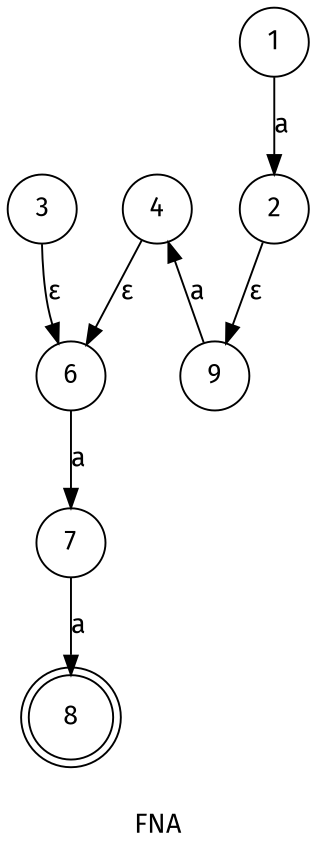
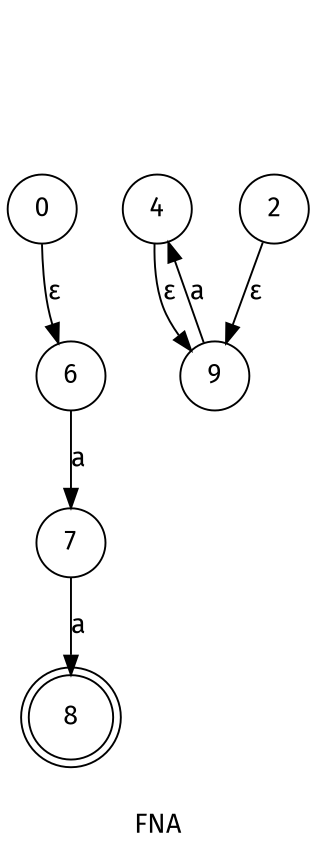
node "1": removed
node "3": label "3" -> "0"
edge "4" -> "6": now "4" -> "9"
